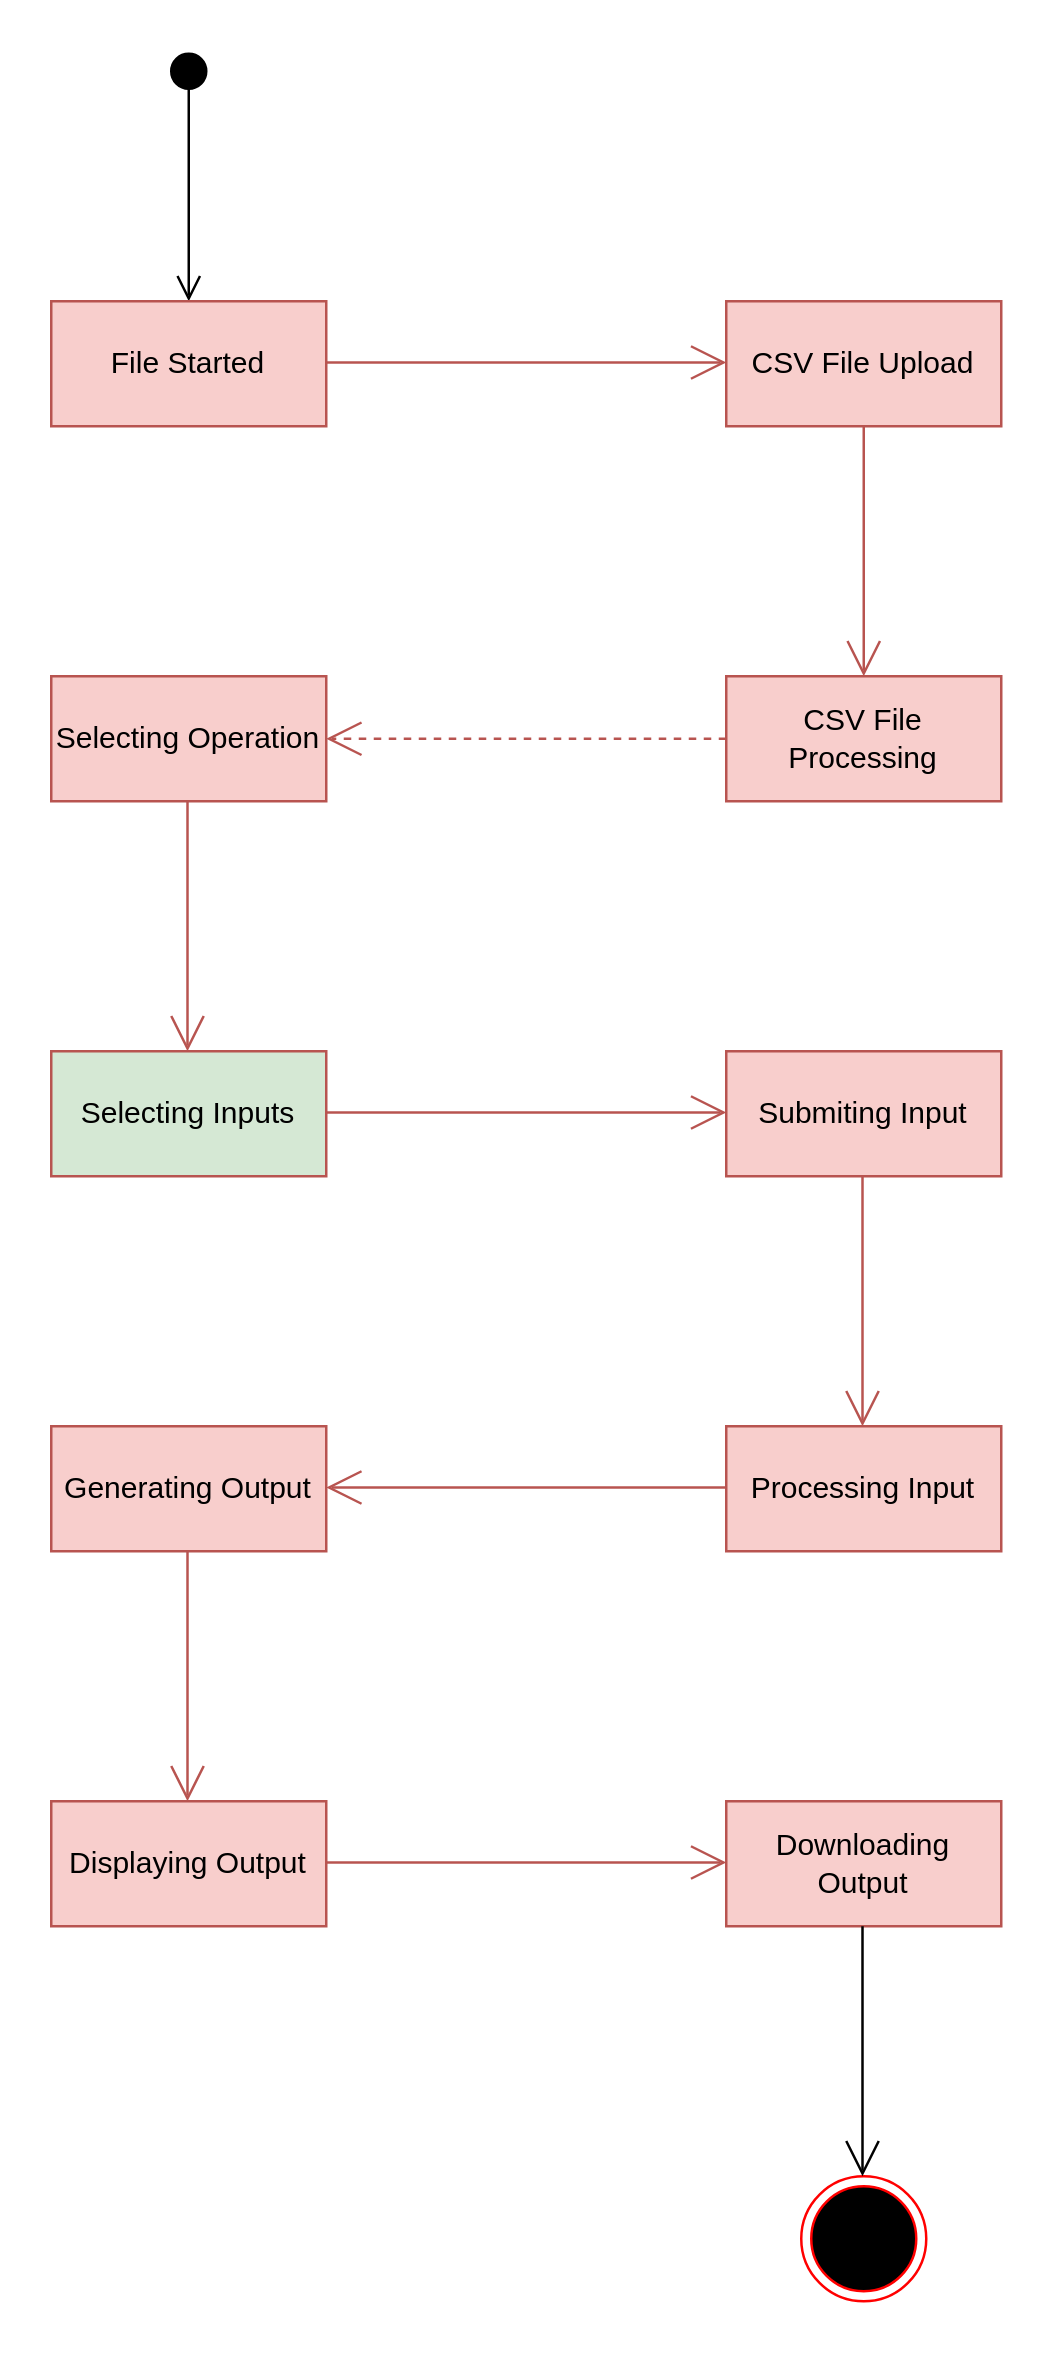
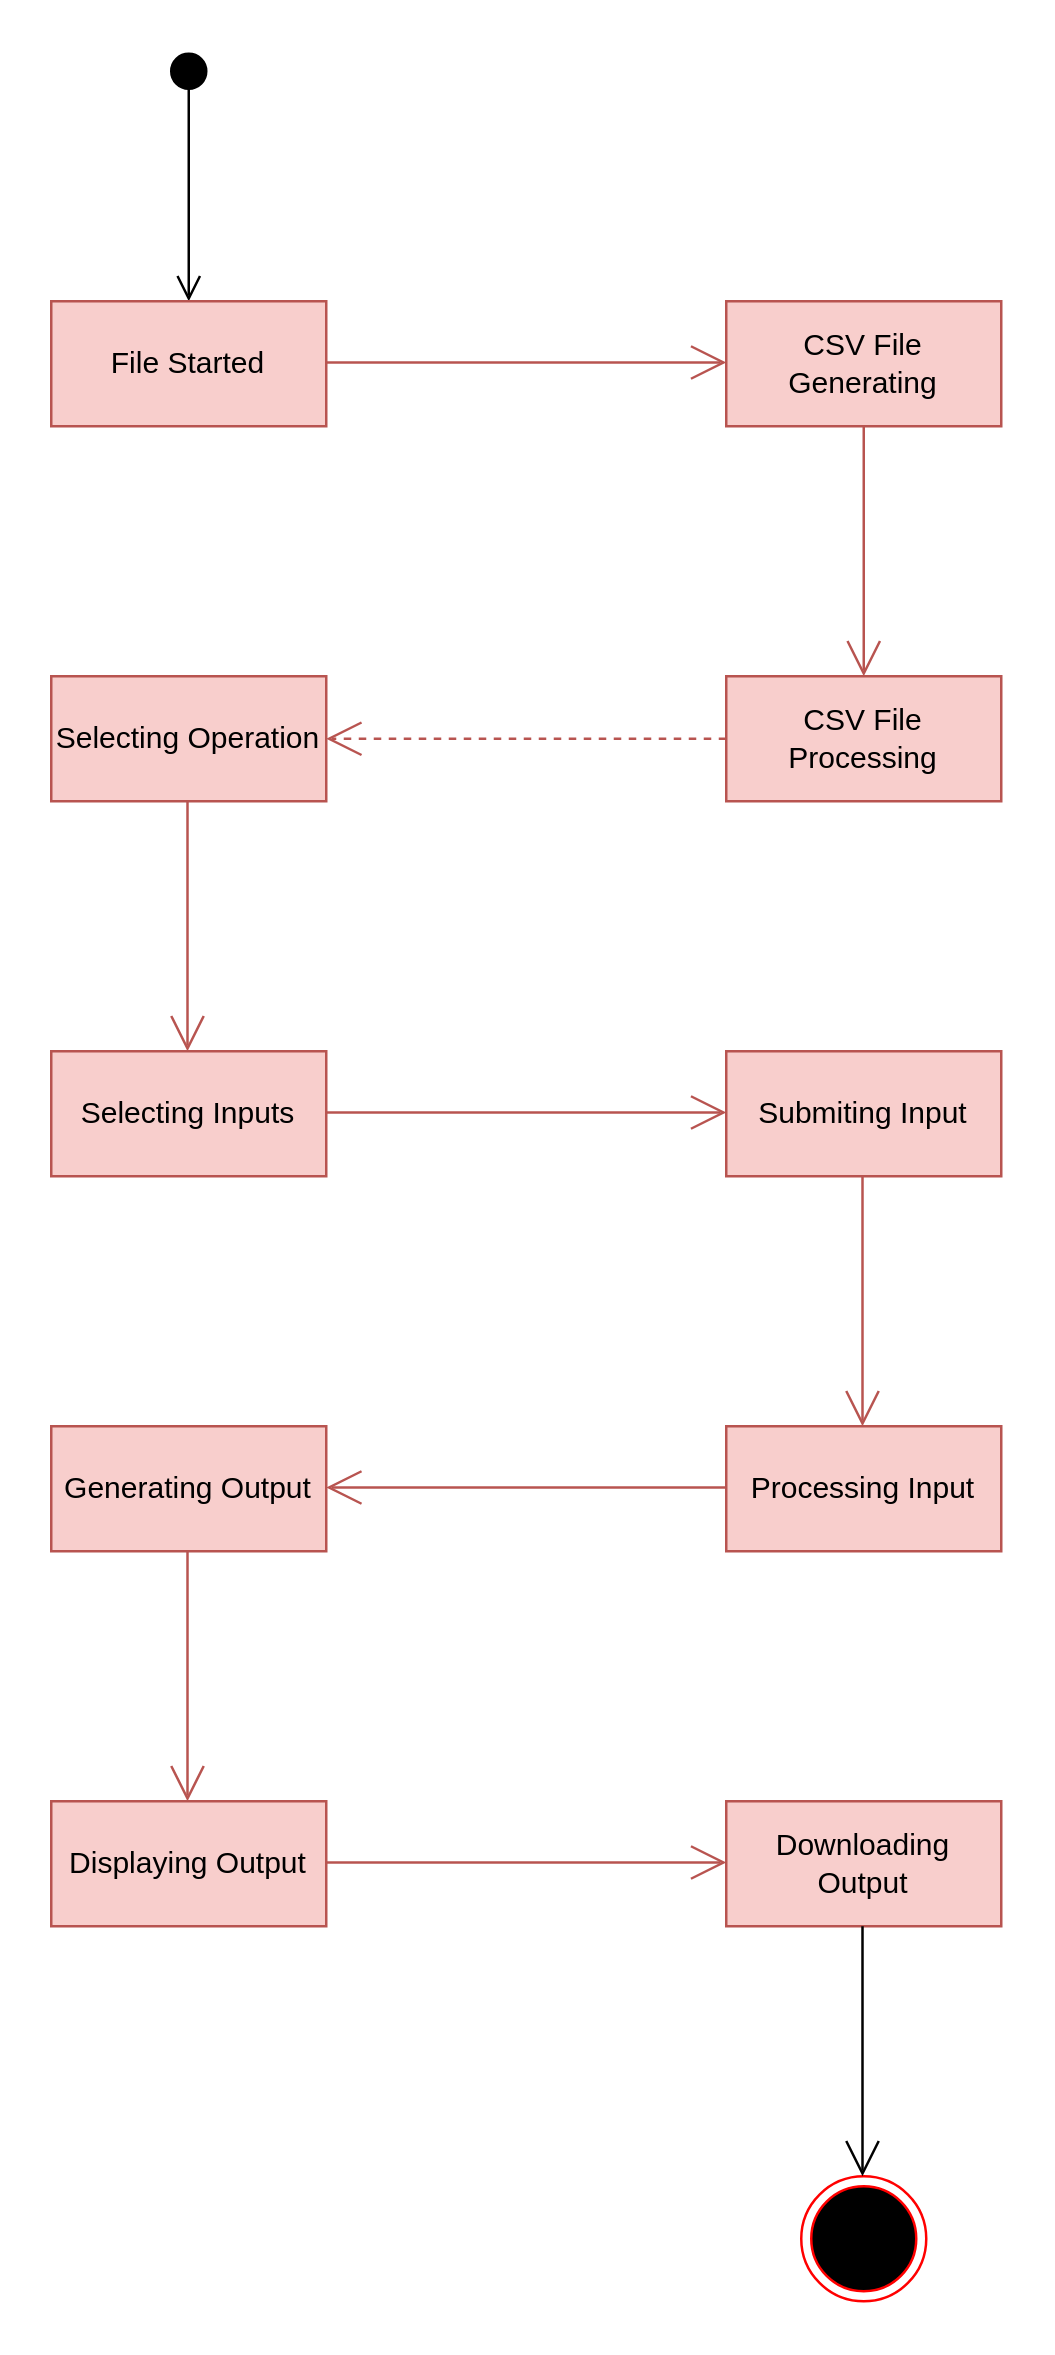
node "CSV File Upload": label "CSV File Upload" -> "CSV File Generating"
node "Selecting Inputs": fillcolor #d5e8d4 -> #f8cecc
